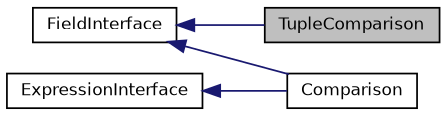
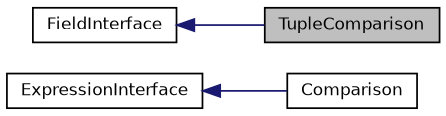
edge "Comparison" -> "FieldInterface": removed
